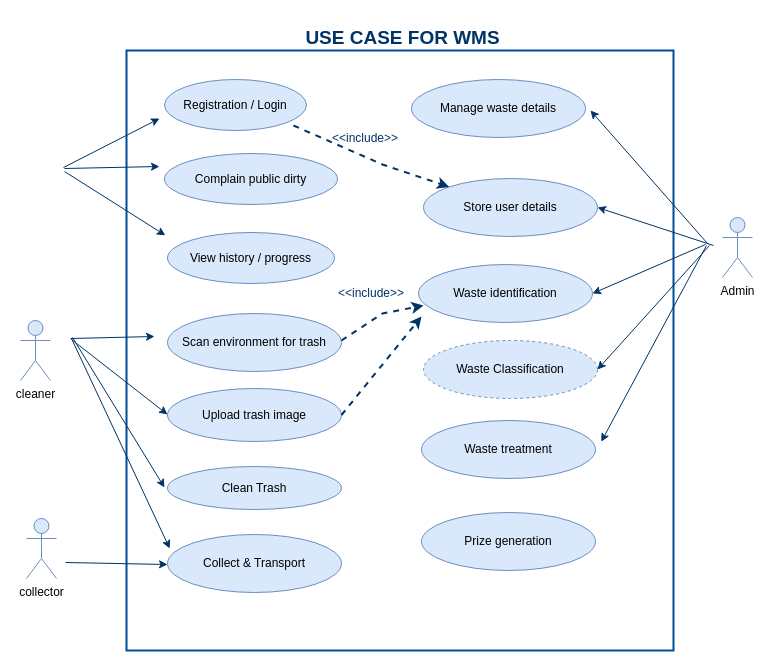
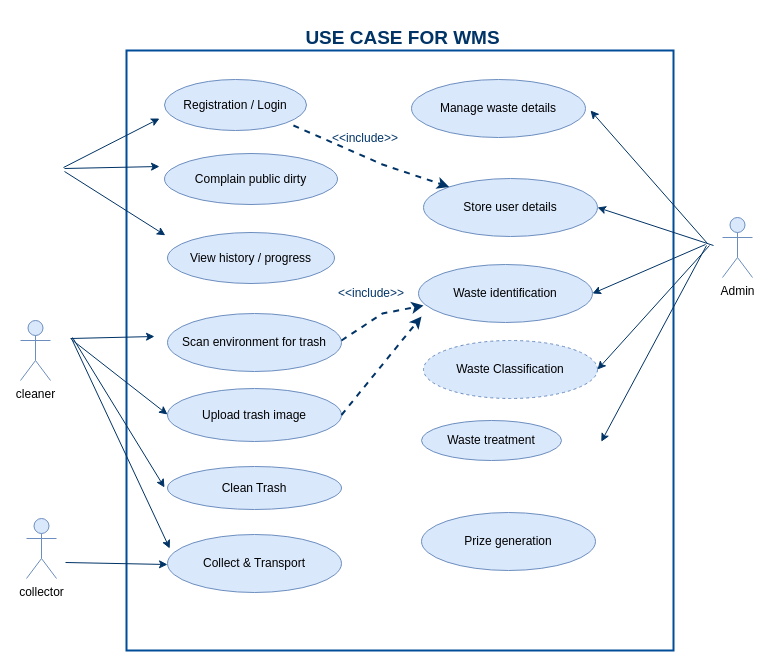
node "Waste treatment": size 174x58 -> 140x40
